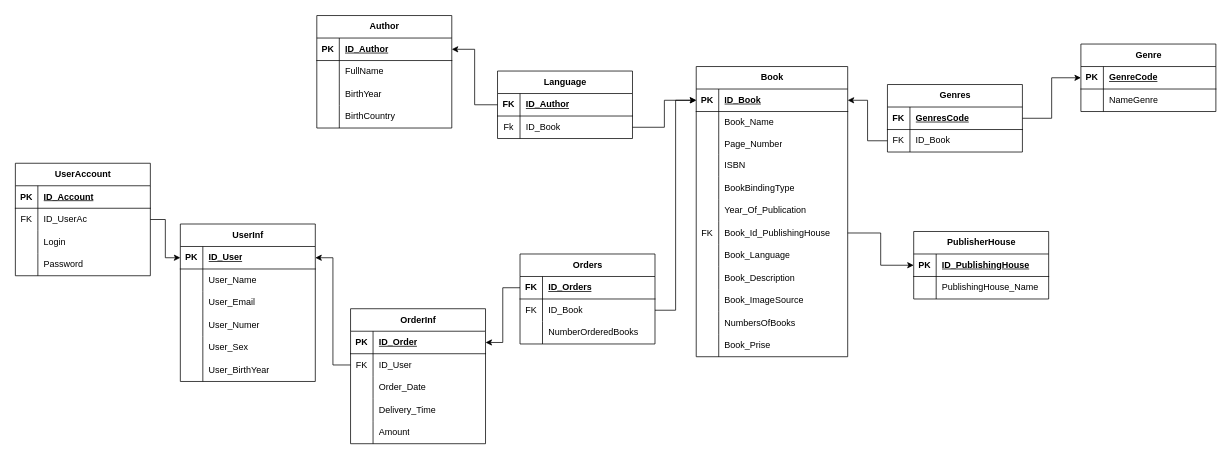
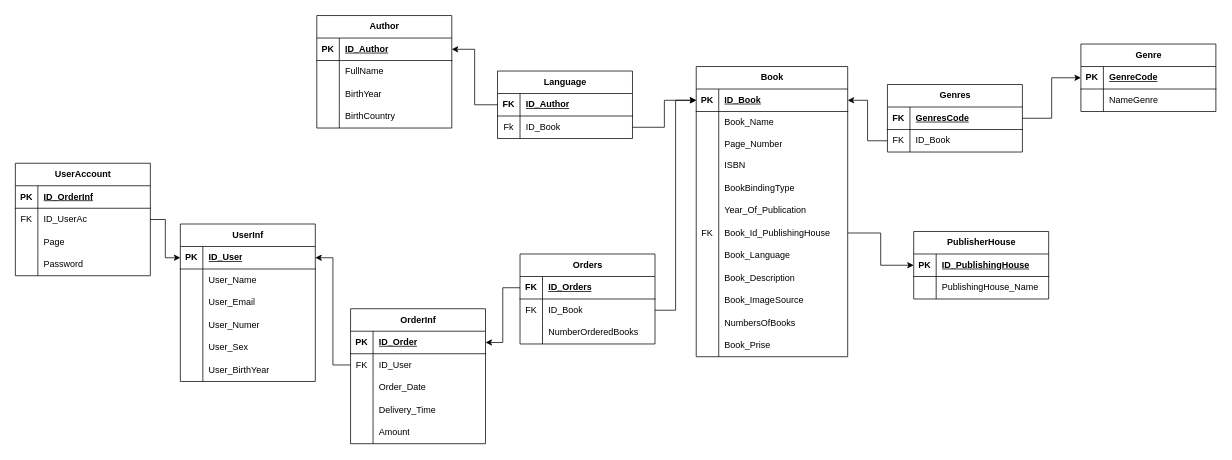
node "ID_Account": label "ID_Account" -> "ID_OrderInf"
node "Login": label "Login" -> "Page"
